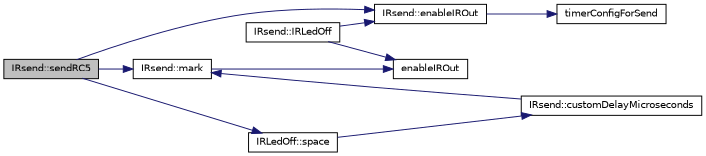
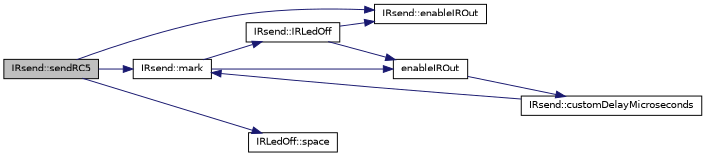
node "timerConfigForSend": removed
edge "IRsend::mark" -> "IRsend::IRLedOff": added
edge "IRLedOff::space" -> "IRsend::customDelayMicroseconds": now "enableIROut" -> "IRsend::customDelayMicroseconds"
